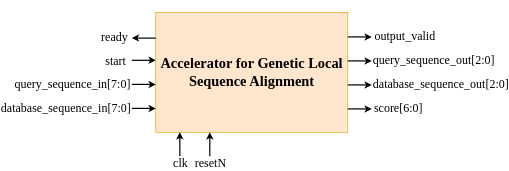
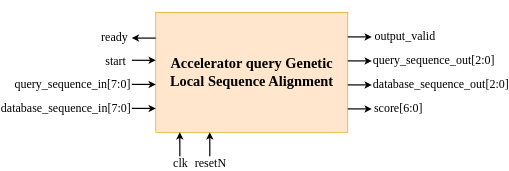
node "Accelerator for Genetic Local Sequence Alignment": label "Accelerator for Genetic Local Sequence Alignment" -> "Accelerator query Genetic Local Sequence Alignment"
